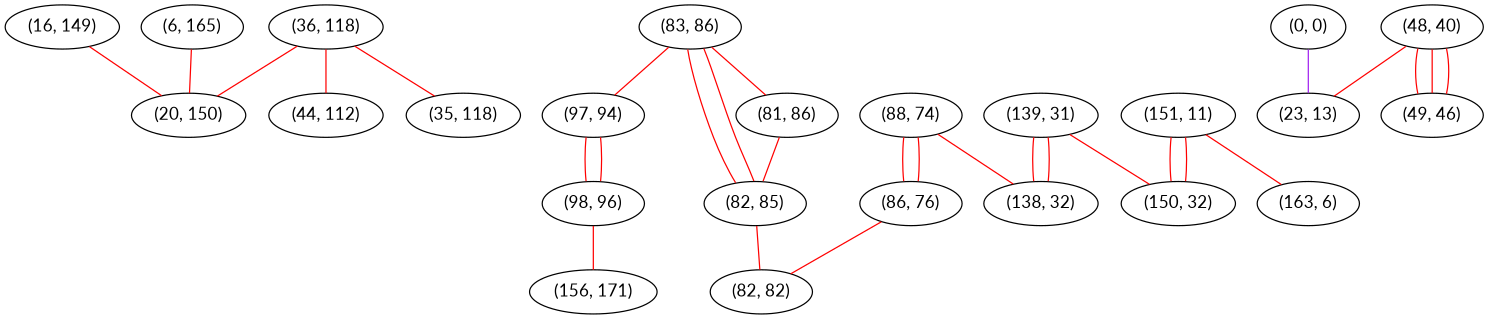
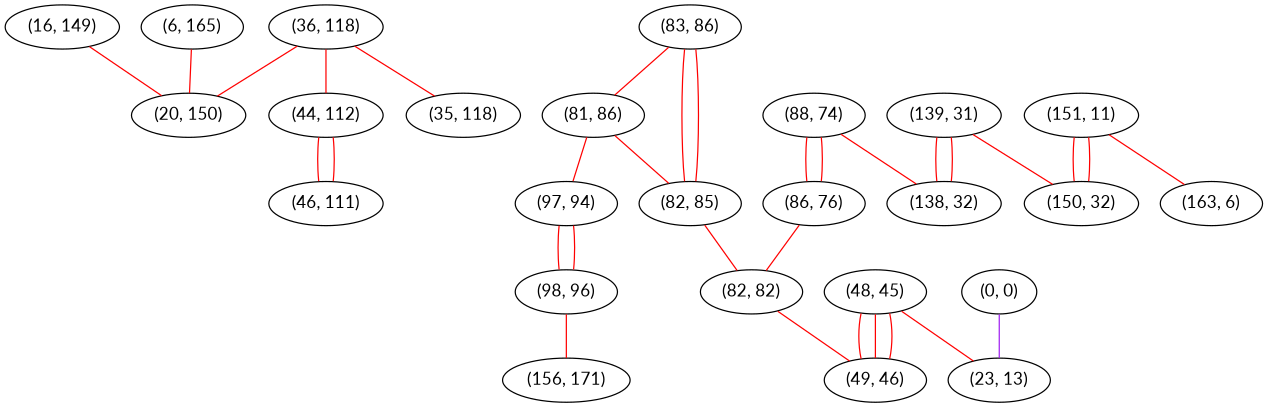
node "(48, 40)": label "(48, 40)" -> "(48, 45)"
edge "(83, 86)" -- "(97, 94)": now "(81, 86)" -- "(97, 94)"
node "(46, 111)": added
edge "(82, 82)" -- "(49, 46)": added
